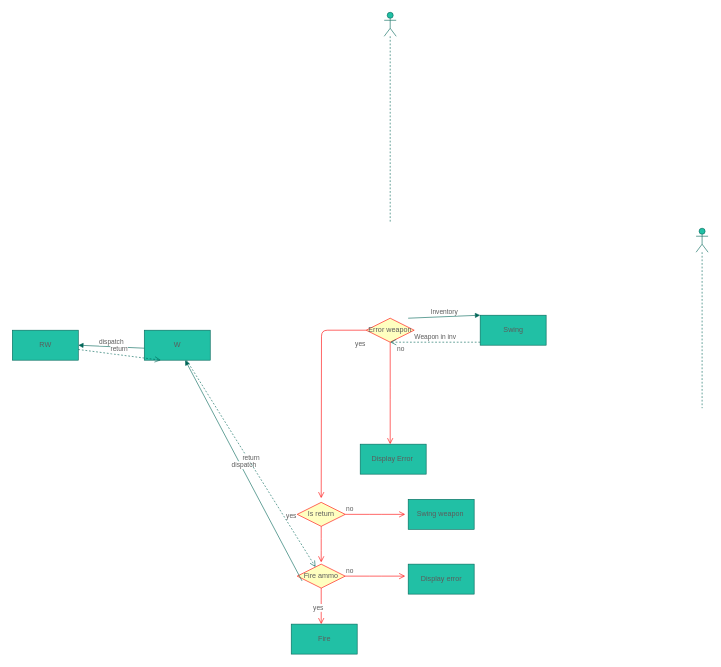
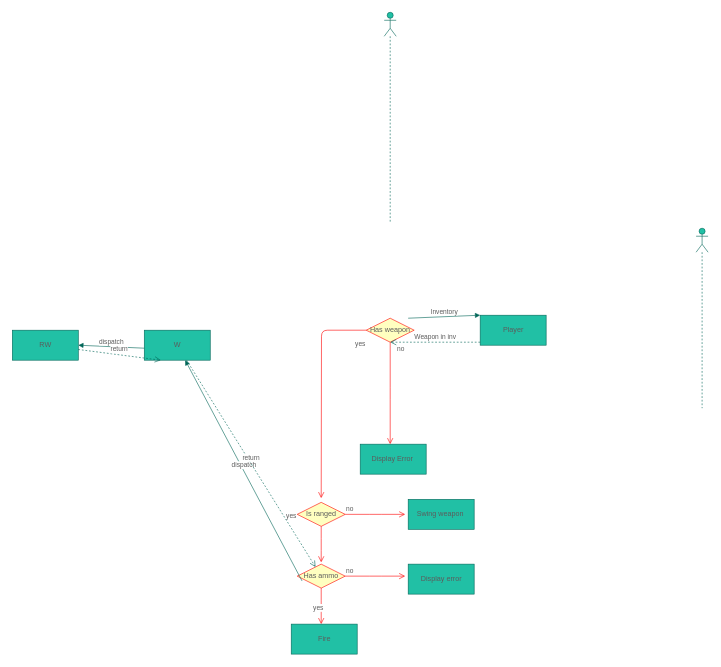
node "Error weapon": label "Error weapon" -> "Has weapon"
node "Swing": label "Swing" -> "Player"
node "Is return": label "Is return" -> "Is ranged"
node "Fire ammo": label "Fire ammo" -> "Has ammo"
